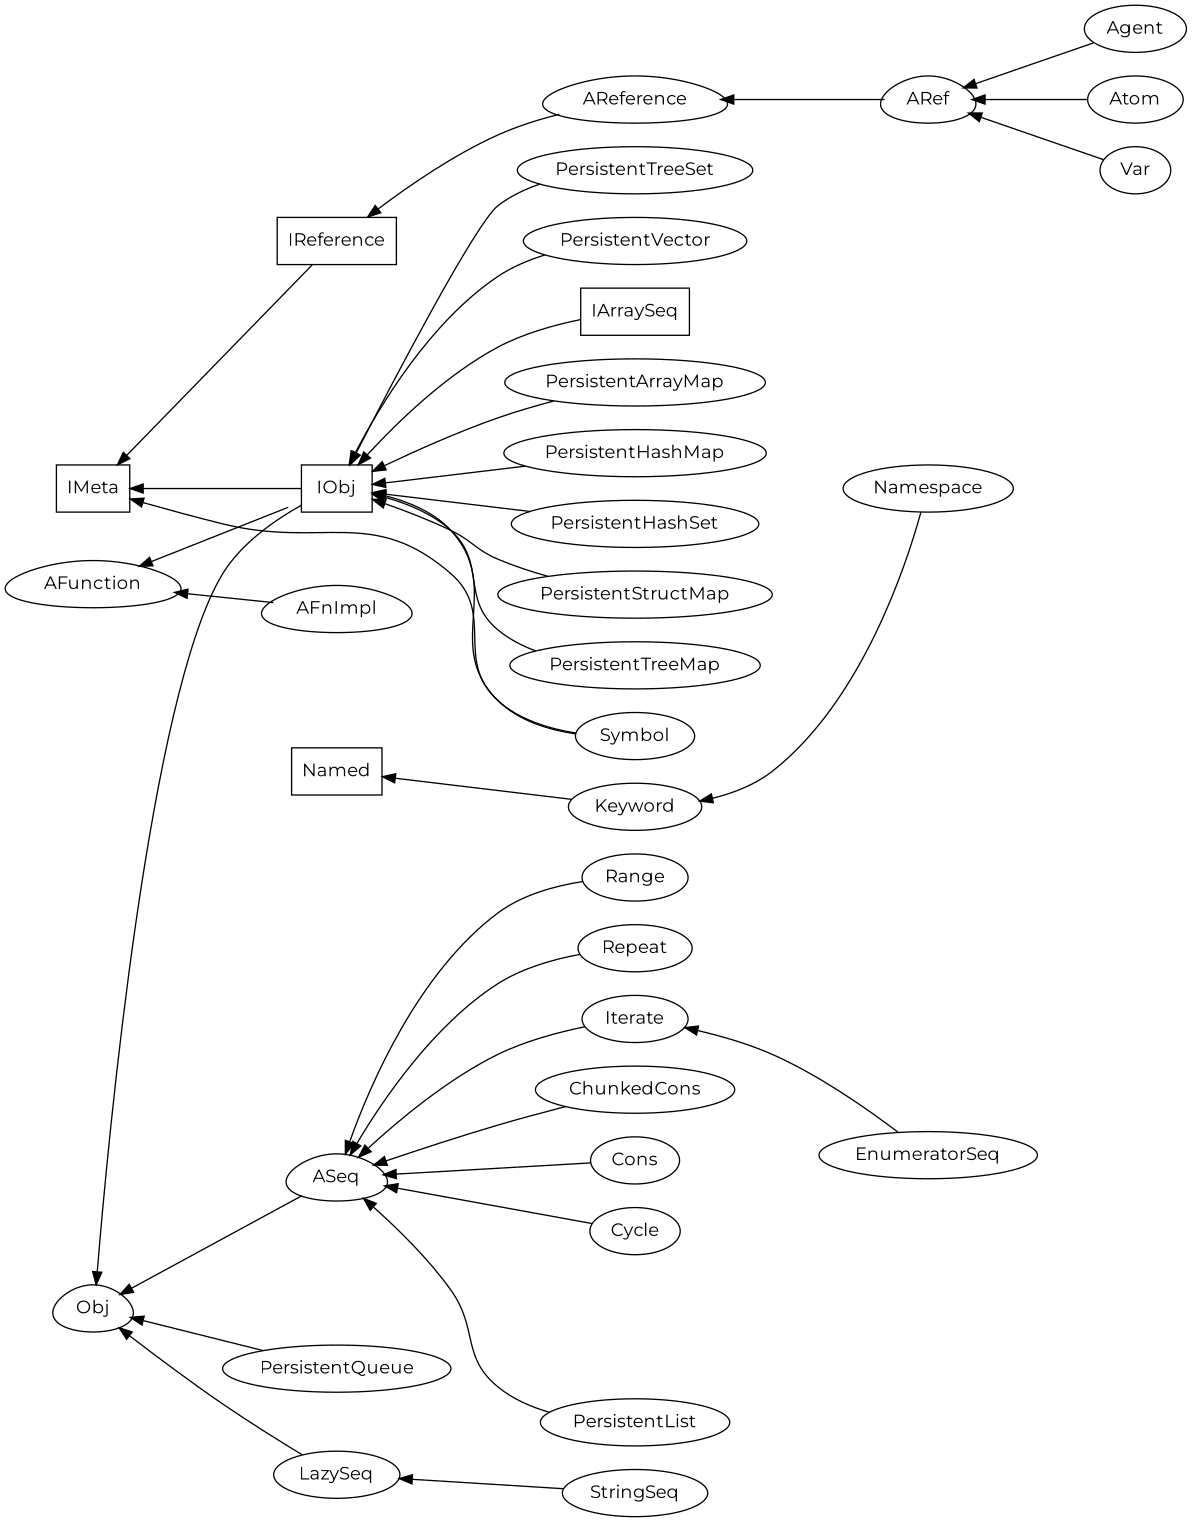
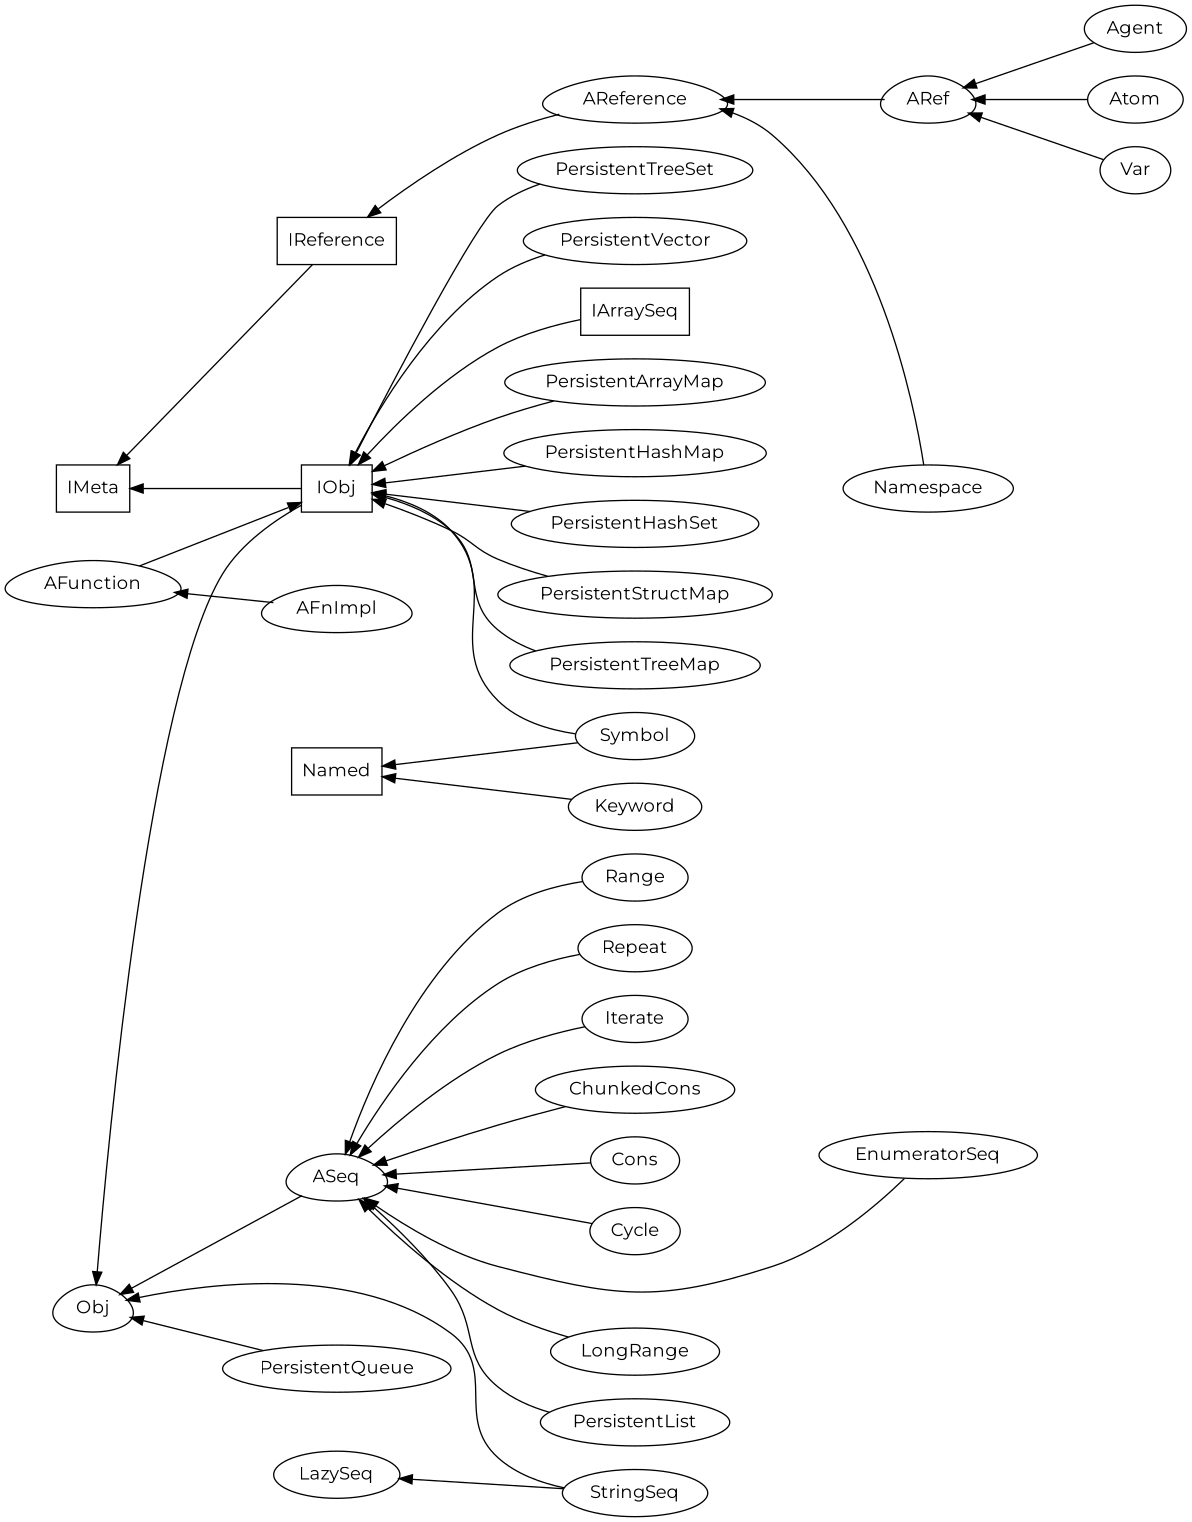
edge "IObj" -> "AFunction": reversed
edge "Symbol" -> "IMeta": now "Symbol" -> "Named"
edge "Namespace" -> "Keyword": now "Namespace" -> "AReference"
edge "EnumeratorSeq" -> "Iterate": now "EnumeratorSeq" -> "ASeq"
node "LongRange": added
edge "LazySeq" -> "Obj": now "StringSeq" -> "Obj"
